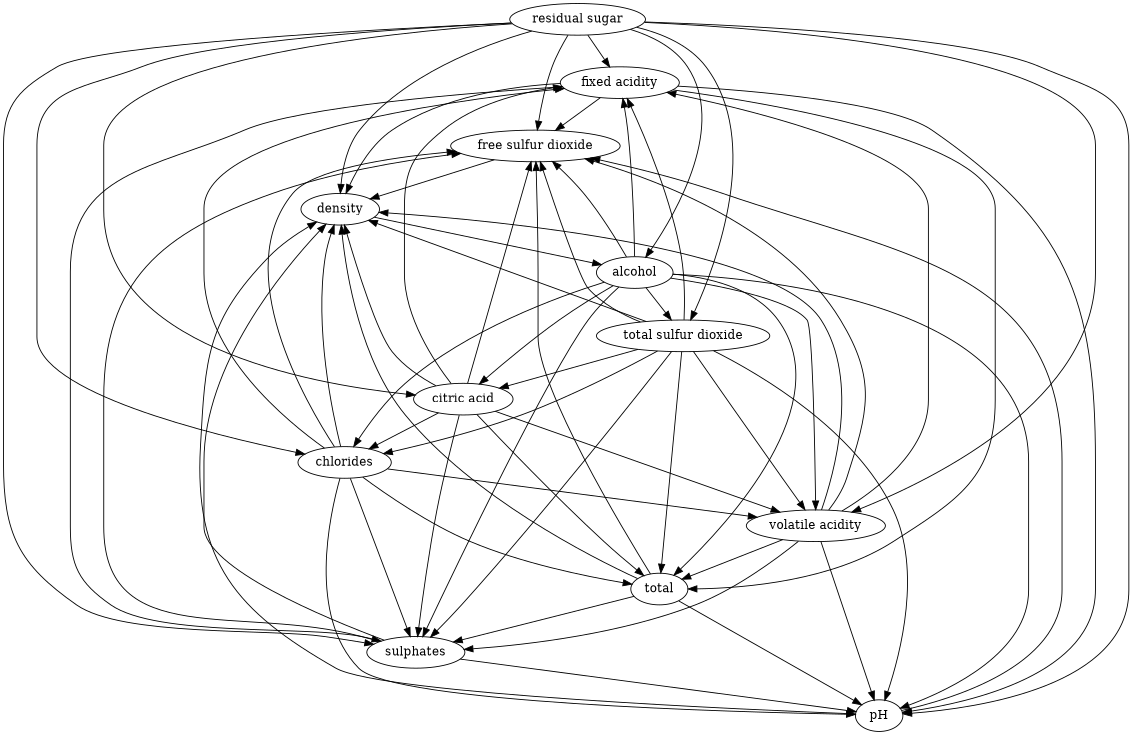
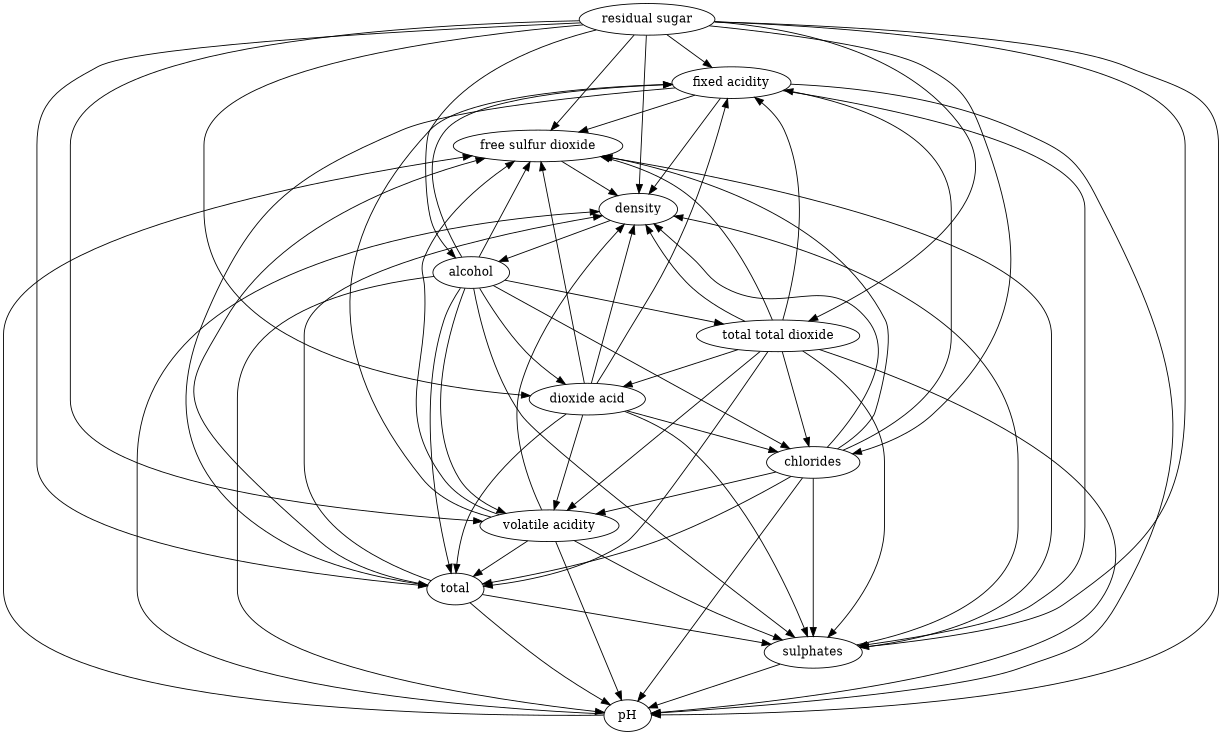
edge "residual sugar" -> "total": added
node "total sulfur dioxide": label "total sulfur dioxide" -> "total total dioxide"
node "citric acid": label "citric acid" -> "dioxide acid"
